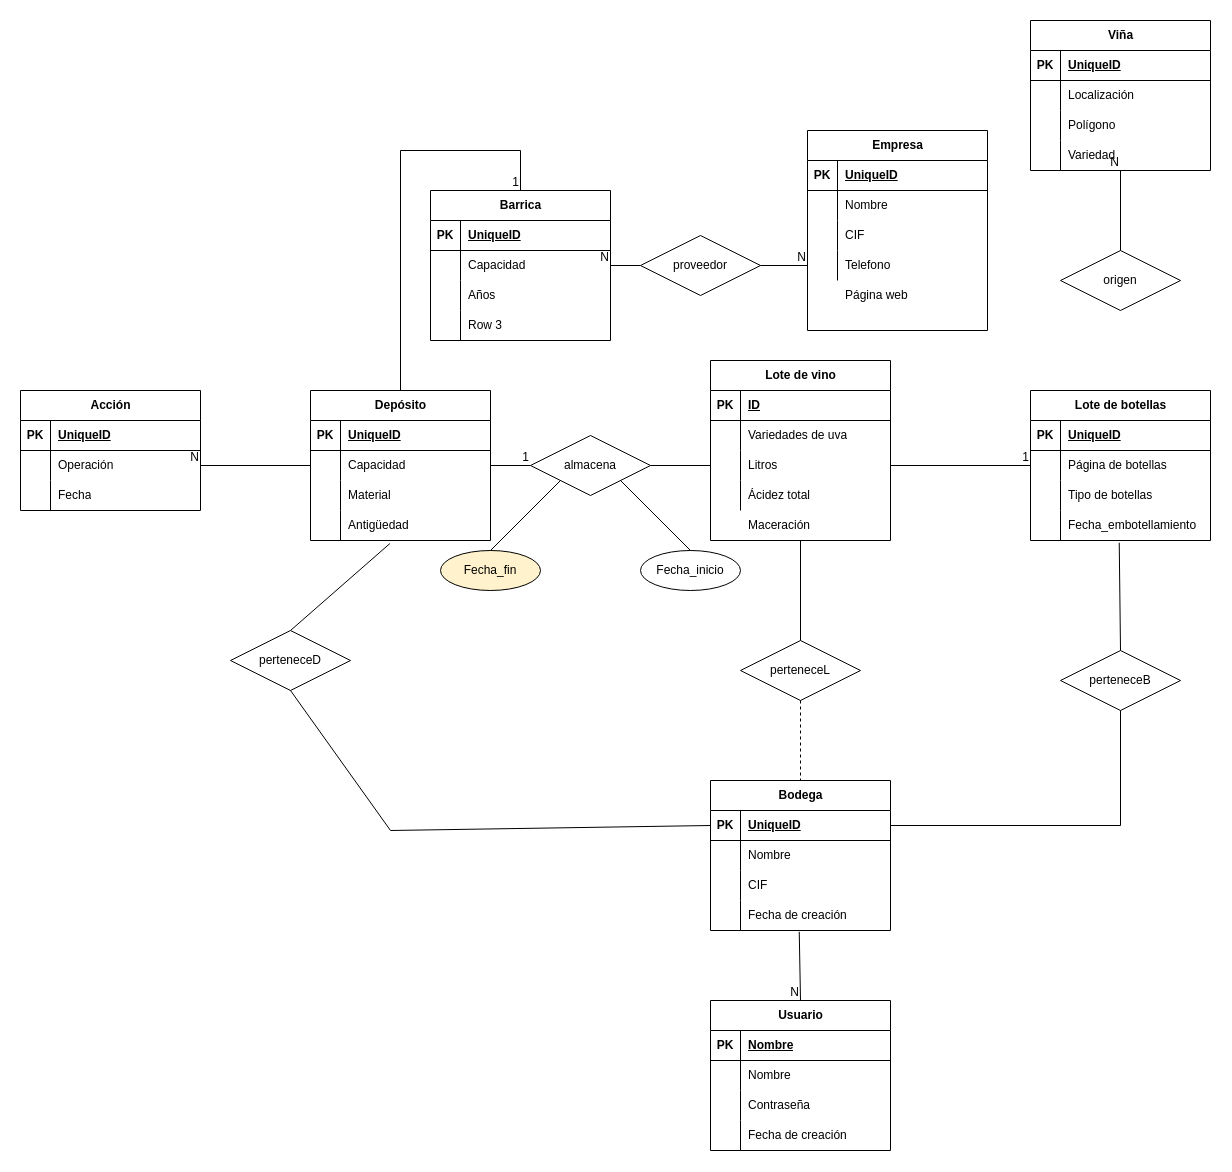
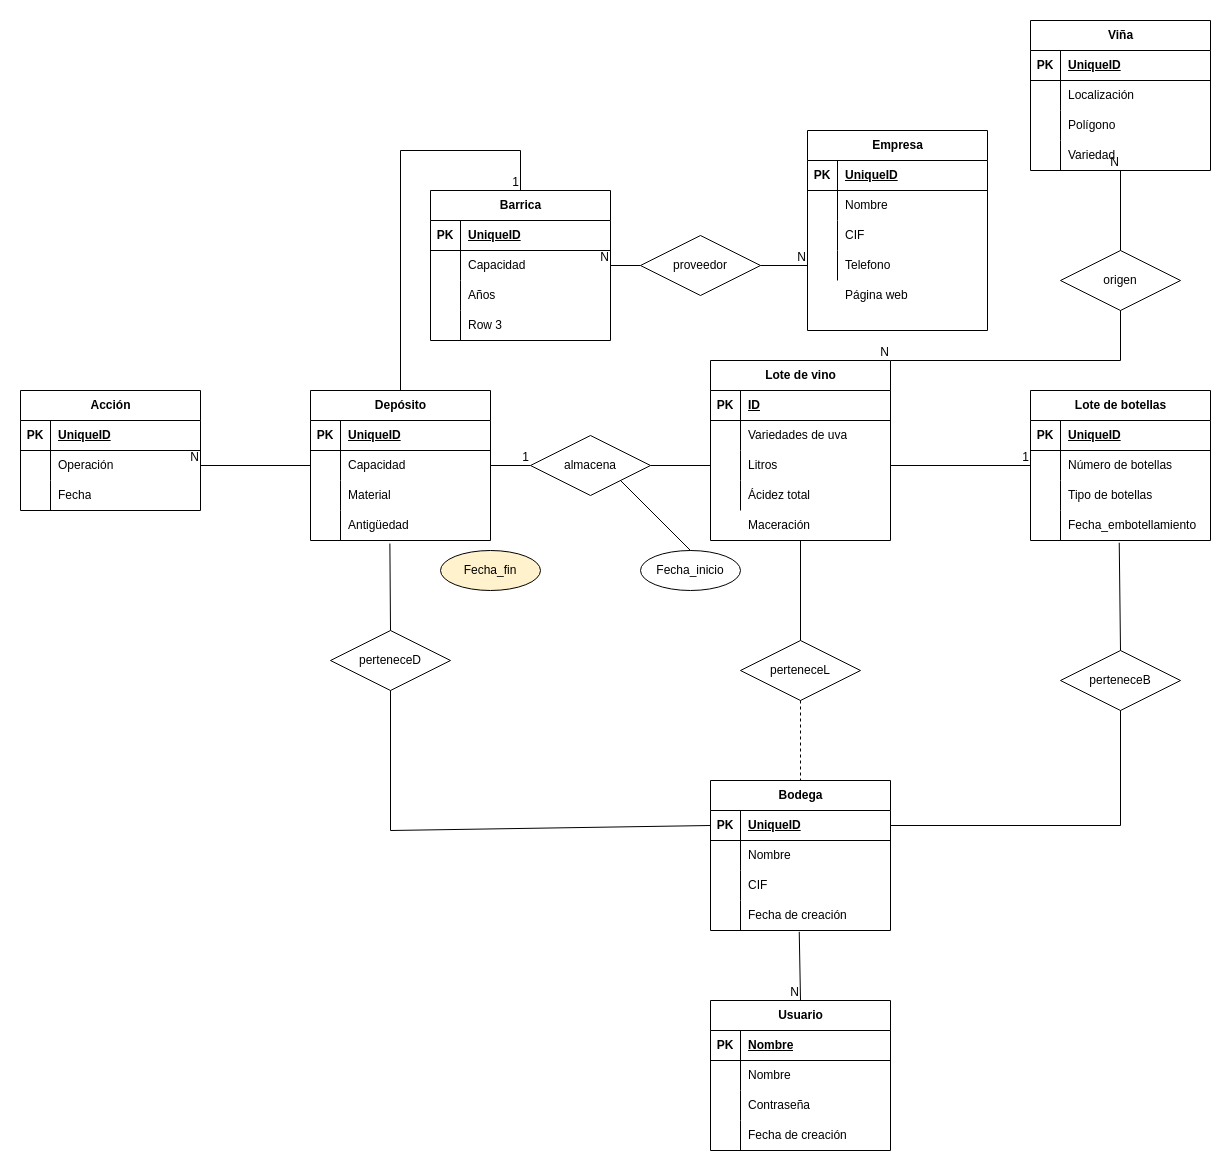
edge "origen" -- "Lote de vino": added, label "N"
node "Página de botellas": label "Página de botellas" -> "Número de botellas"
edge "almacena" -- "Fecha_fin": removed
node "perteneceD": moved (291, 661) -> (391, 661)
